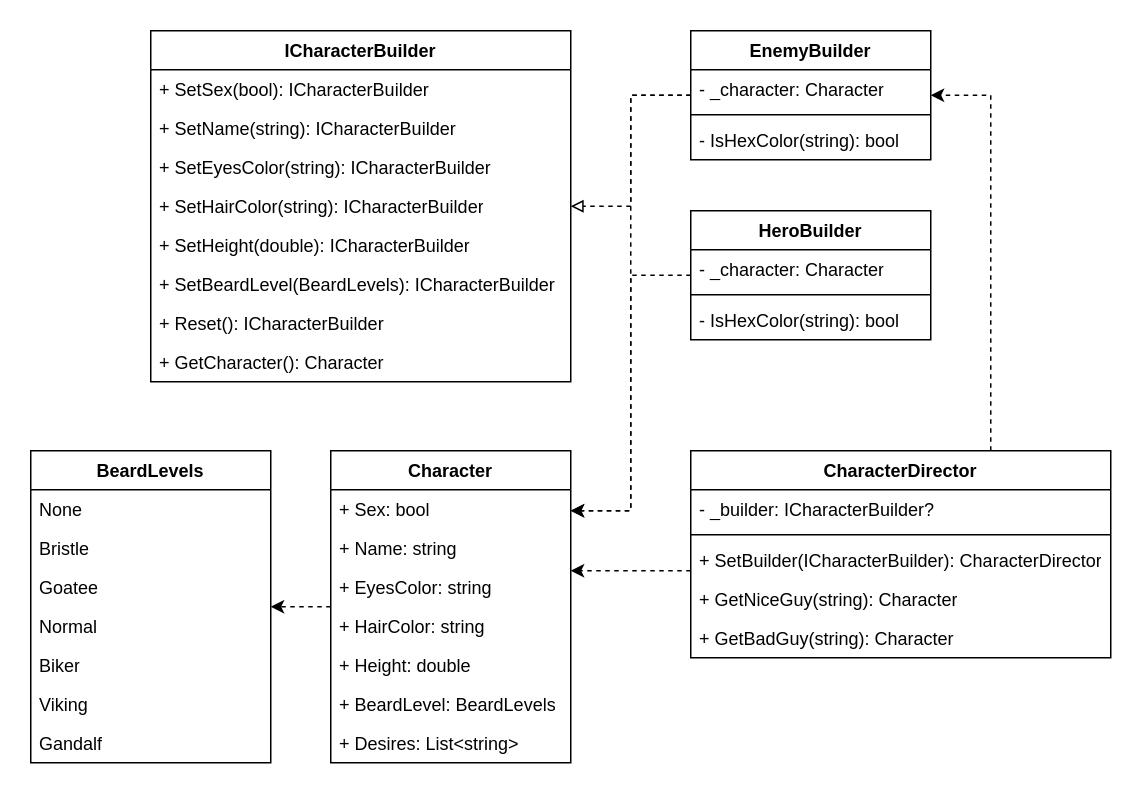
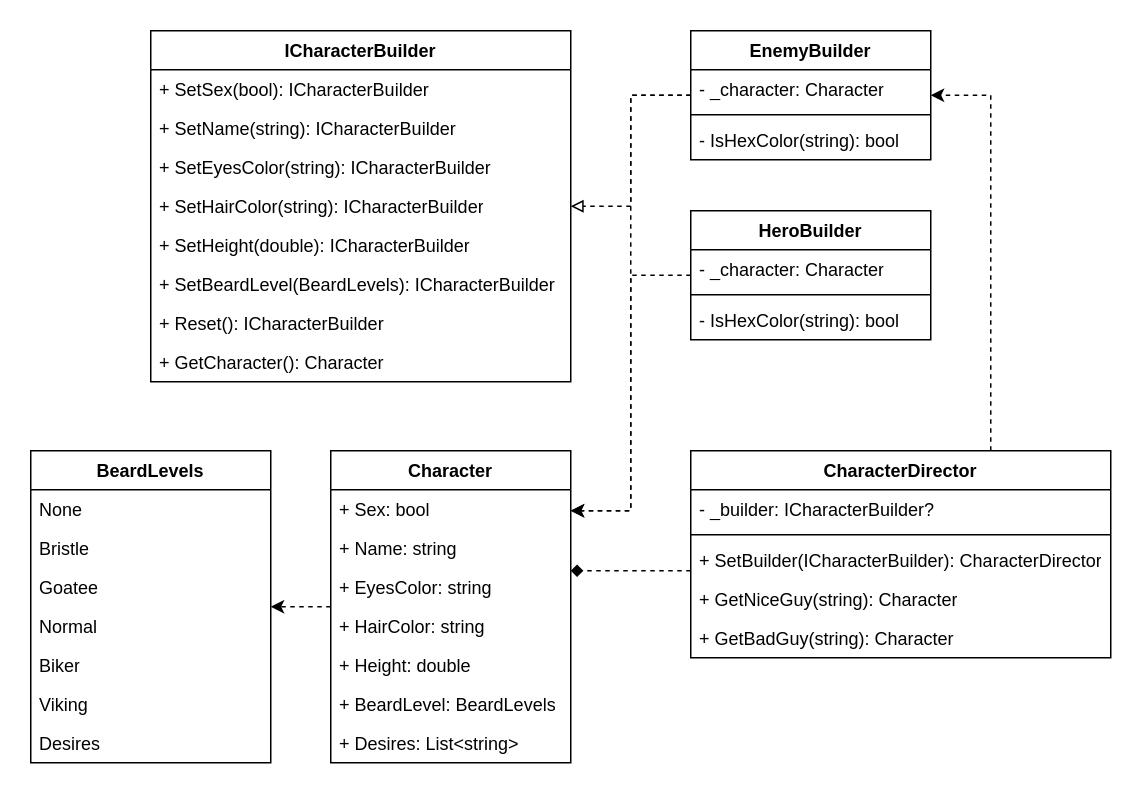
edge "+ SetBuilder(ICharacterBuilder): CharacterDirector" -> "Character": arrowhead classic -> diamond
node "Gandalf": label "Gandalf" -> "Desires"
